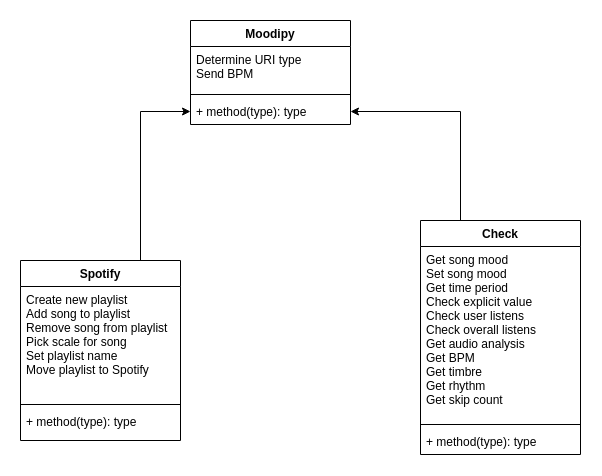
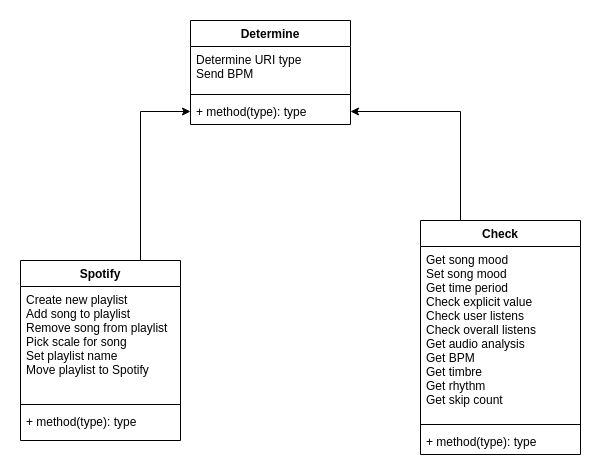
node "Moodipy": label "Moodipy" -> "Determine"
